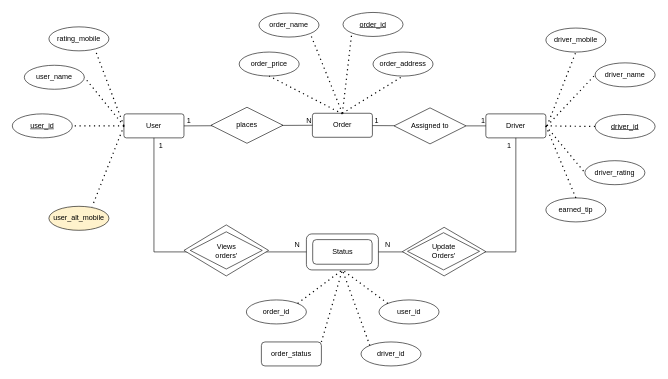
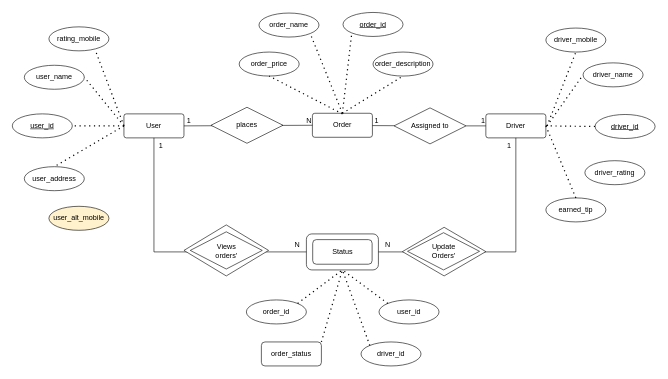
node "order_address": label "order_address" -> "order_description"
node "driver_name": moved (625, 75) -> (613, 75)
edge "User" -- "user_address": added
edge "Driver" -- "driver_rating": removed
edge "User" -- "user_alt_mobile": removed
node "user_address": added
